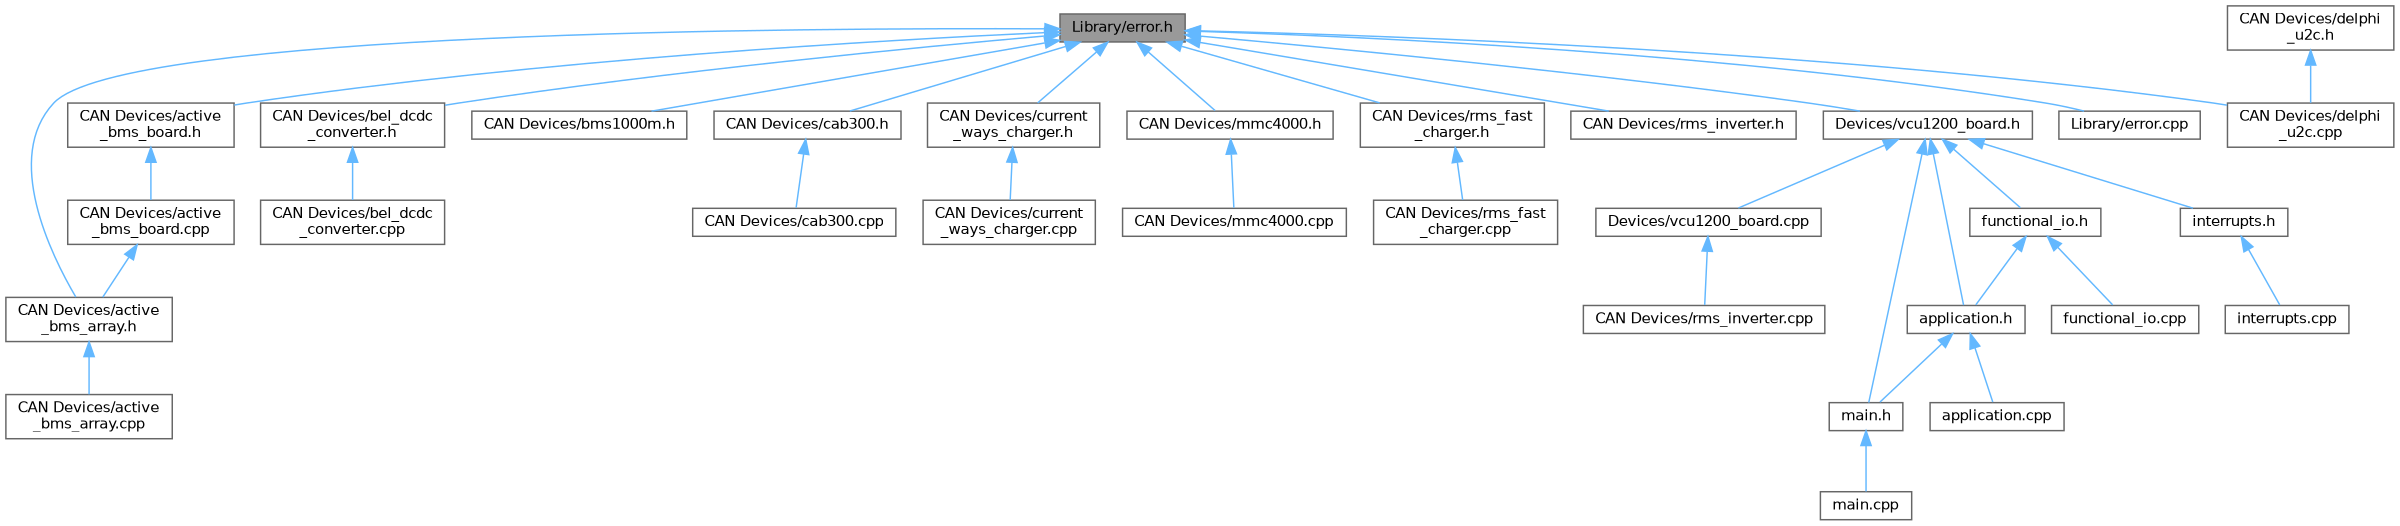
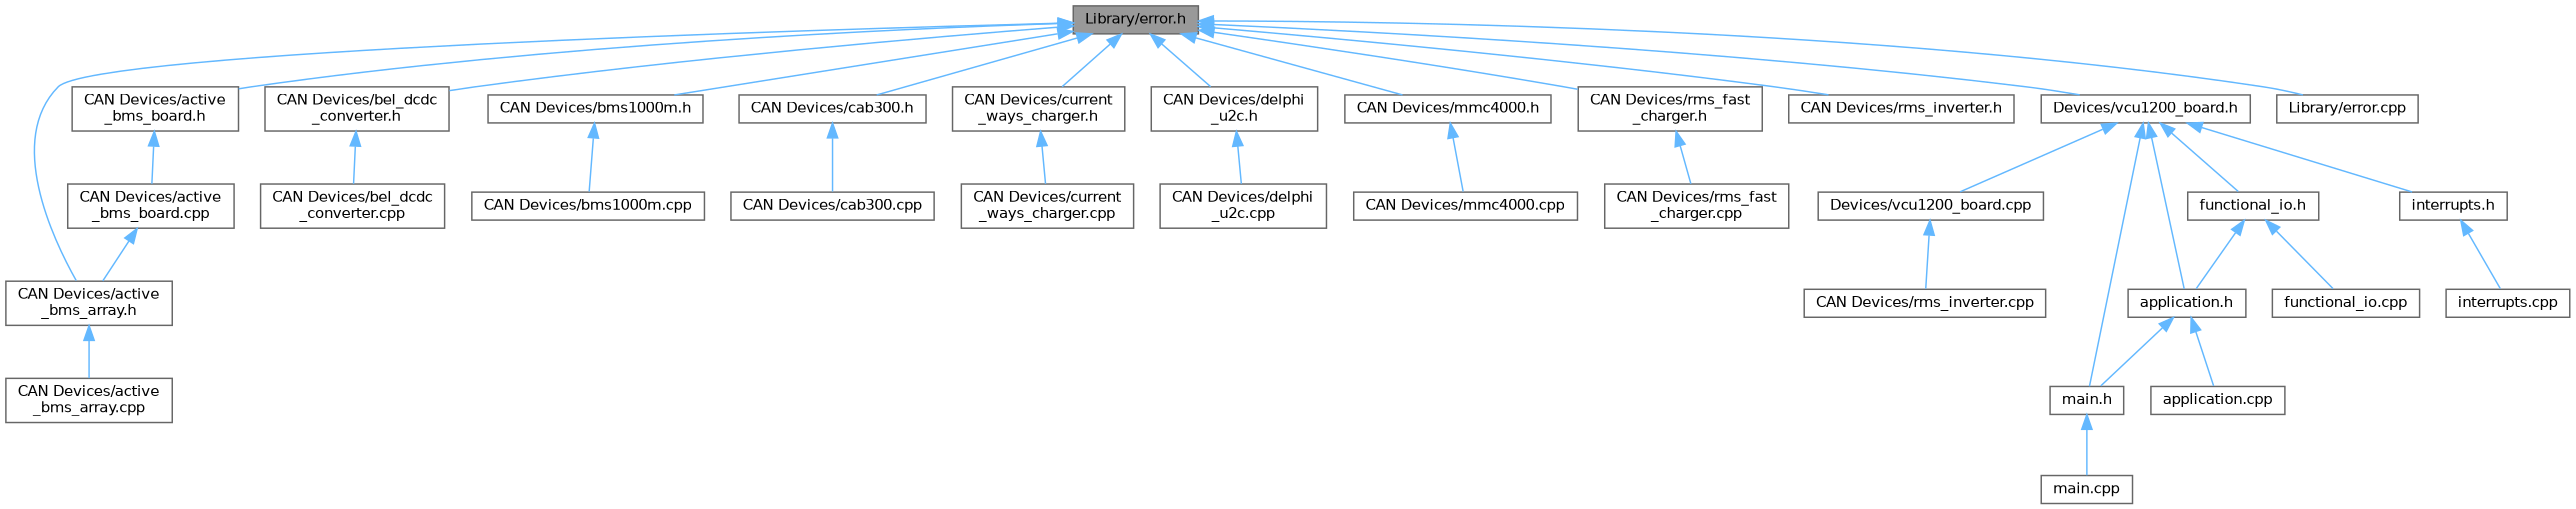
edge "CAN Devices/delphi _u2c.cpp" -> "Library/error.h": now "CAN Devices/delphi _u2c.h" -> "Library/error.h"
node "CAN Devices/bms1000m.cpp": added
